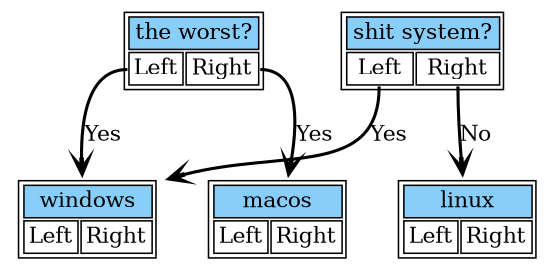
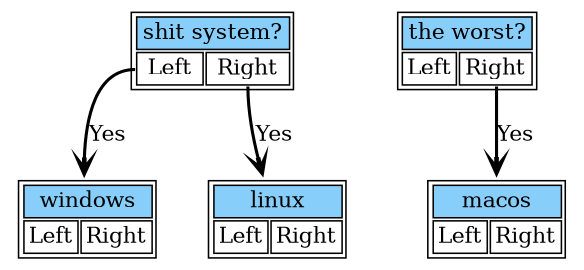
edge "the worst?" -> "windows": removed, label "Yes"
edge "shit system?" -> "linux": label "No" -> "Yes"
